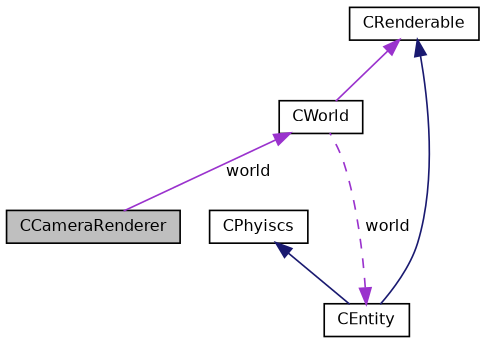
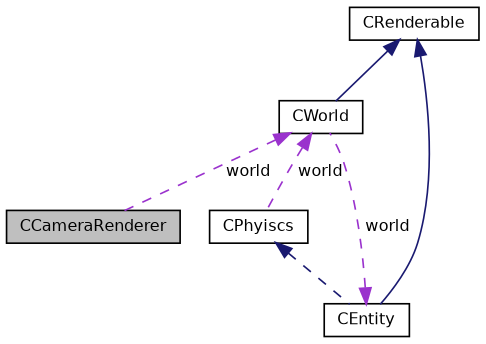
edge "CWorld" -> "CRenderable": color darkorchid3 -> midnightblue
edge "CCameraRenderer" -> "CWorld": style solid -> dashed
edge "CPhyiscs" -> "CWorld": added, label "world"
edge "CEntity" -> "CPhyiscs": style solid -> dashed
